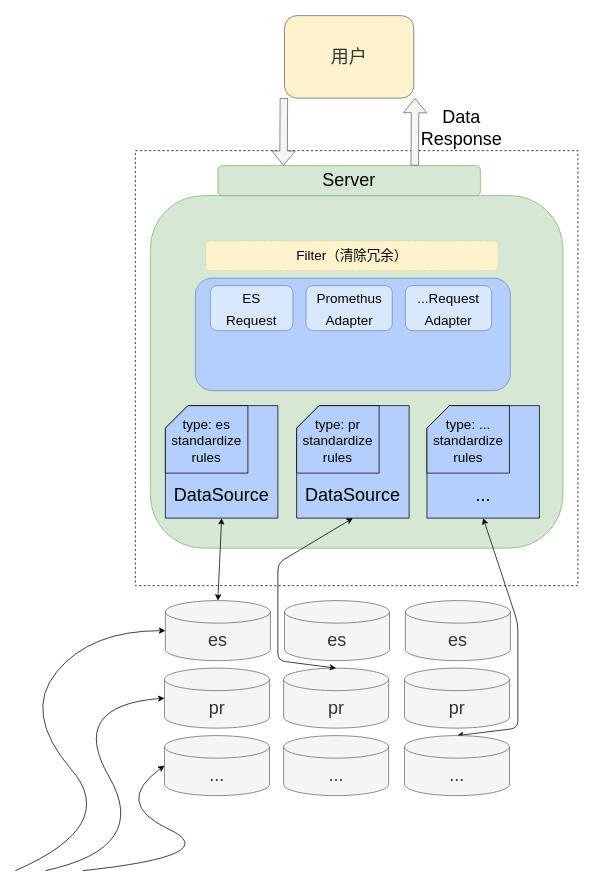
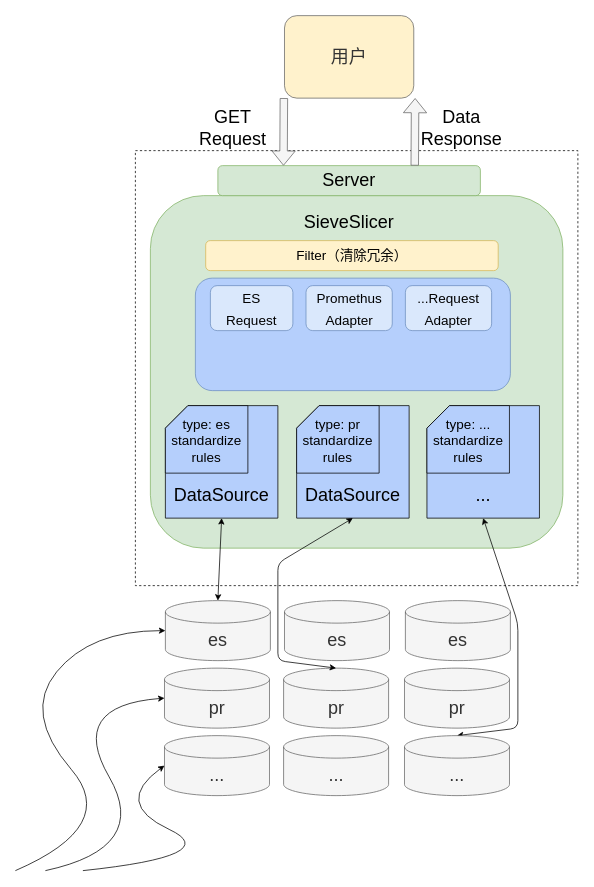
node "GET Request": added
node "SieveSlicer": added
node "Filter（清除冗余）": style dashed -> solid
